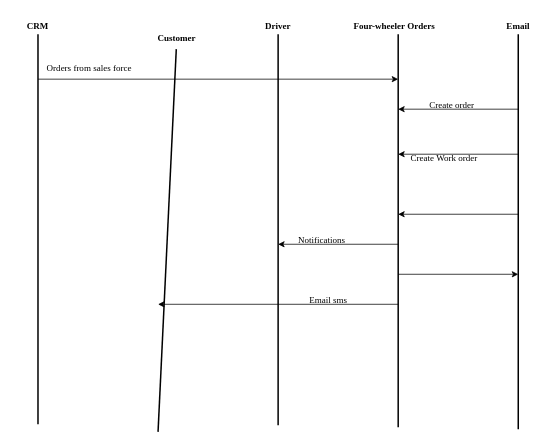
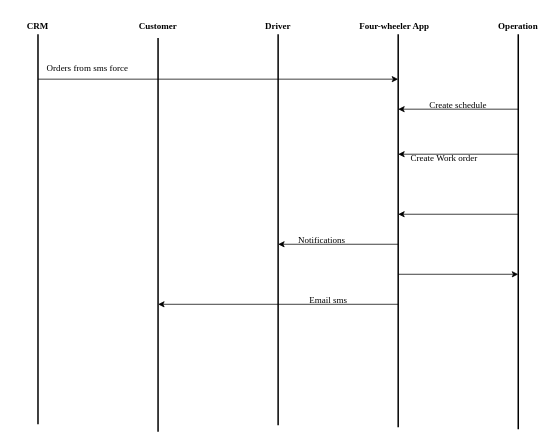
node "Four-wheeler Orders": label "Four-wheeler Orders" -> "Four-wheeler App"
node "Email": label "Email" -> "Operation"
node "Customer": moved (177, 38) -> (158, 27)
node "Orders from sales force": label "Orders from sales force" -> "Orders from sms force"
node "Create order": label "Create order" -> "Create schedule"
